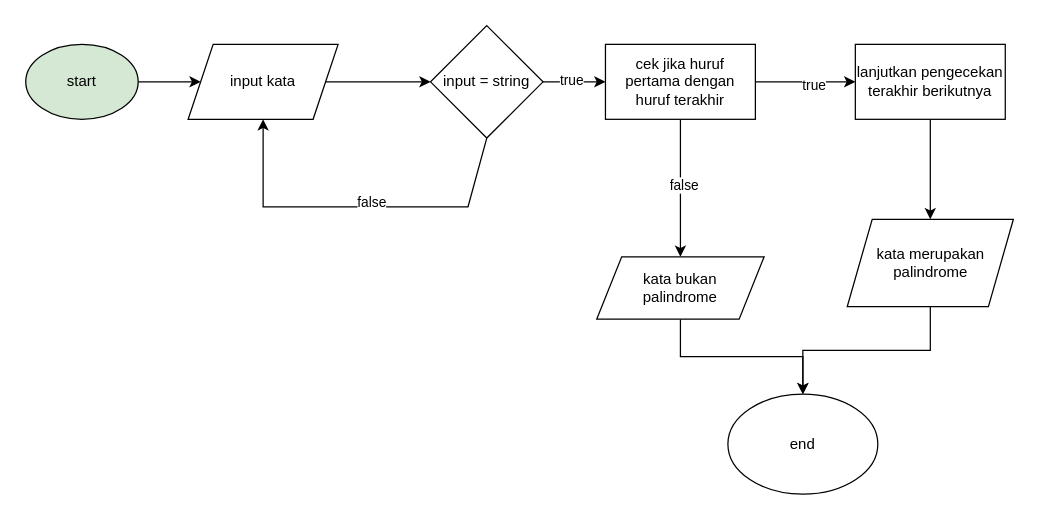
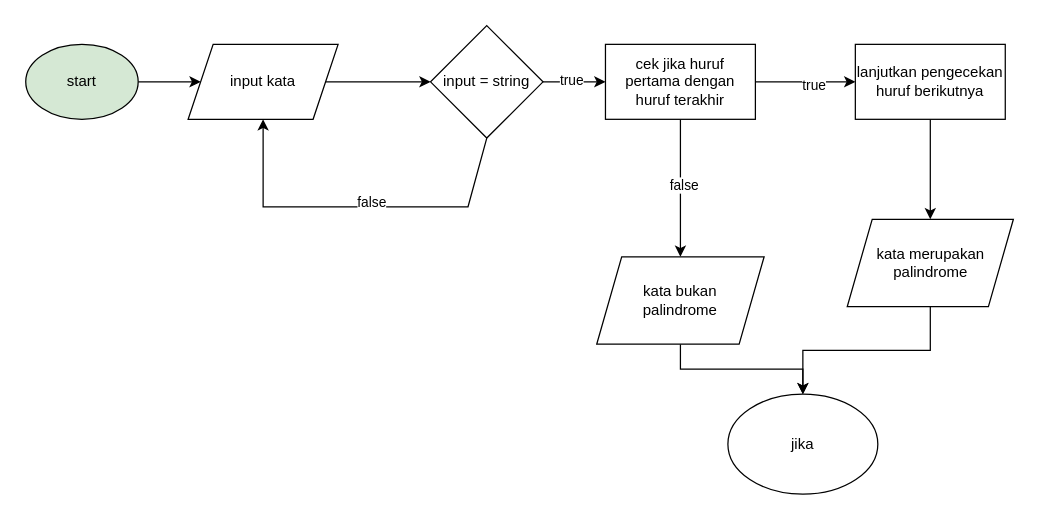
node "lanjutkan pengecekan terakhir berikutnya": label "lanjutkan pengecekan terakhir berikutnya" -> "lanjutkan pengecekan huruf berikutnya"
node "kata bukan palindrome": size 168x63 -> 168x88
node "end": label "end" -> "jika"
